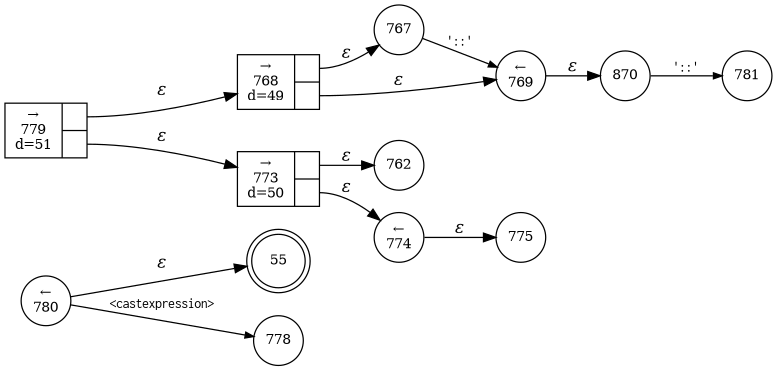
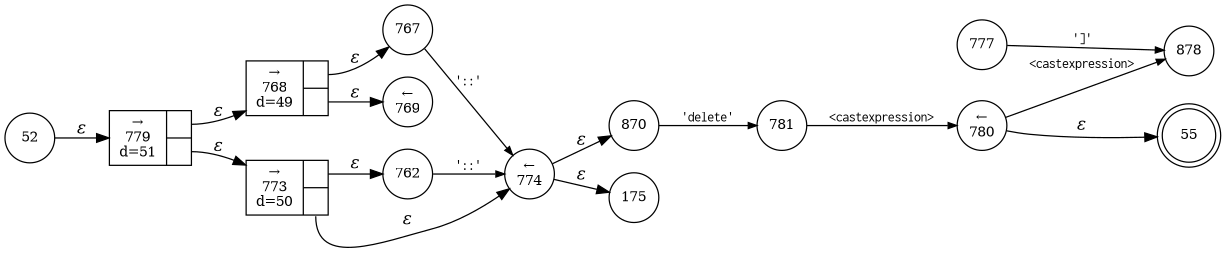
node "777": added
edge "767" -> "← 769": now "767" -> "← 774"
edge "870" -> "781": label "'::'" -> "'delete'"
edge "← 769" -> "870": now "← 774" -> "870"
edge "781" -> "← 780": added, label "<castexpression>"
node "52": added
edge "762" -> "← 774": added, label "'::'"
node "775": label "775" -> "175"
node "778": label "778" -> "878"
